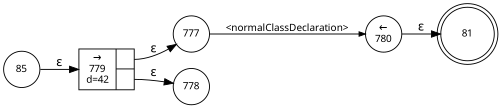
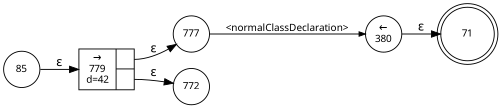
node "← 780": label "← 780" -> "← 380"
node "81": label "81" -> "71"
node "778": label "778" -> "772"
